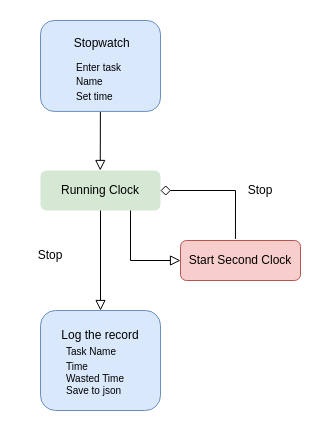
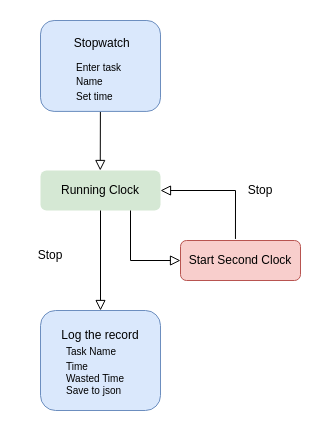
edge "Start Second Clock" -> "Running Clock": arrowhead diamond -> block
